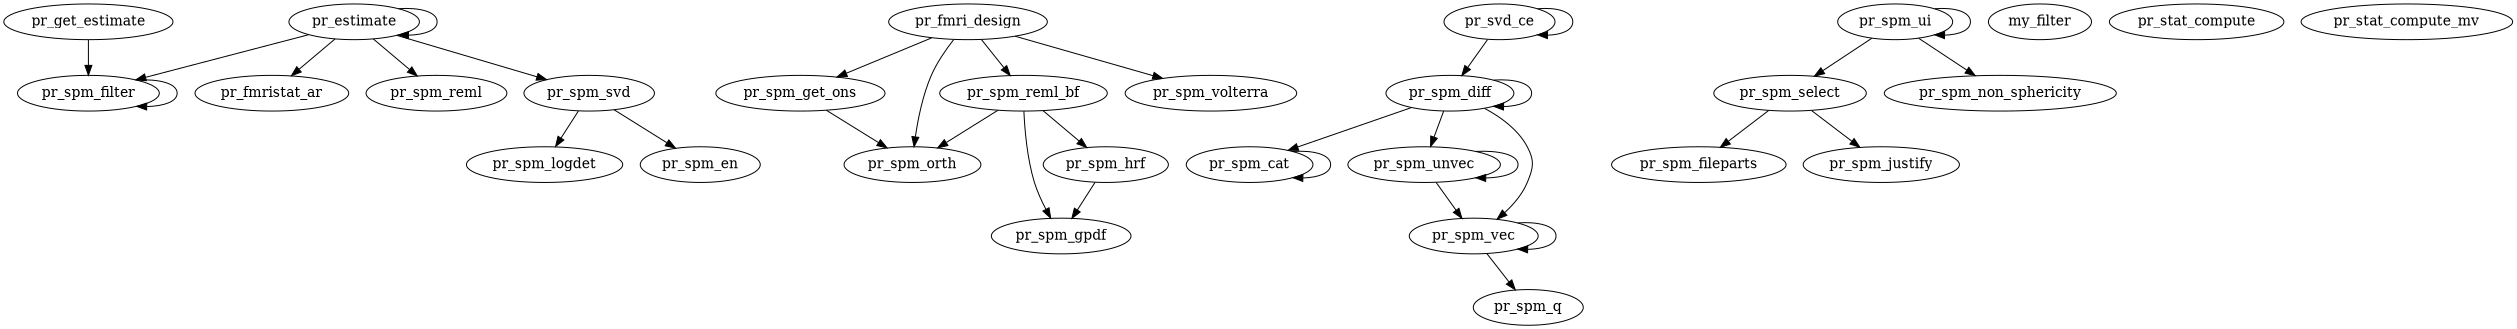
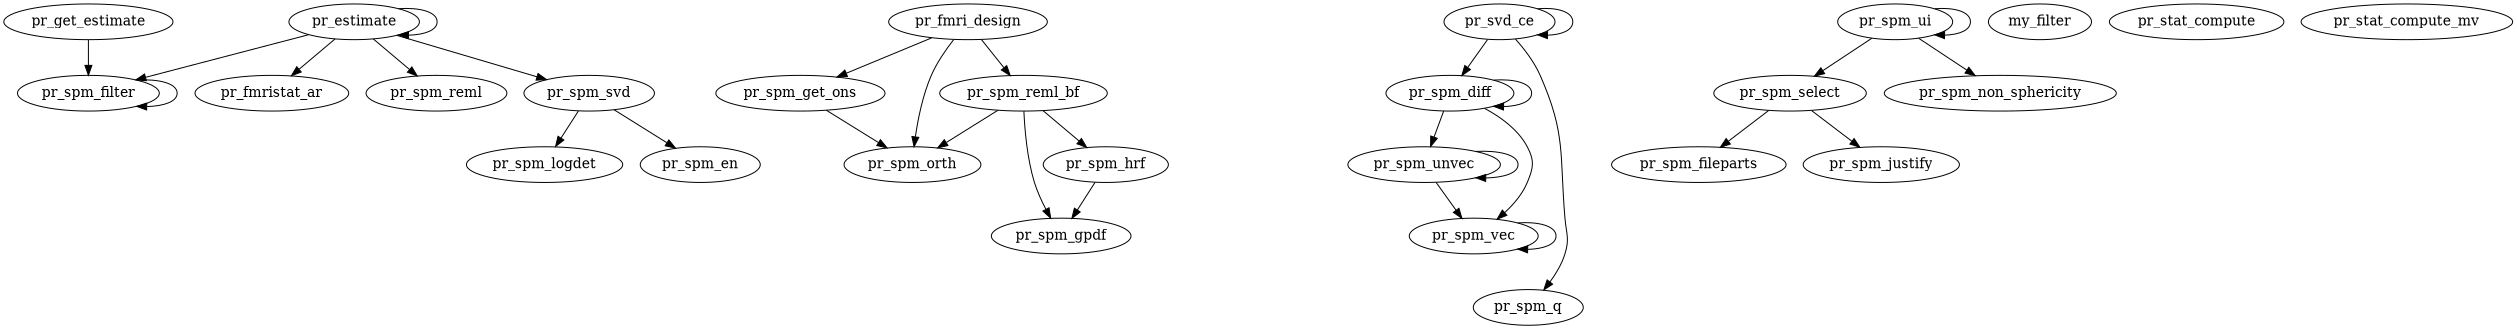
node "pr_spm_volterra": removed
node "pr_spm_cat": removed
edge "pr_spm_vec" -> "pr_spm_q": now "pr_svd_ce" -> "pr_spm_q"
